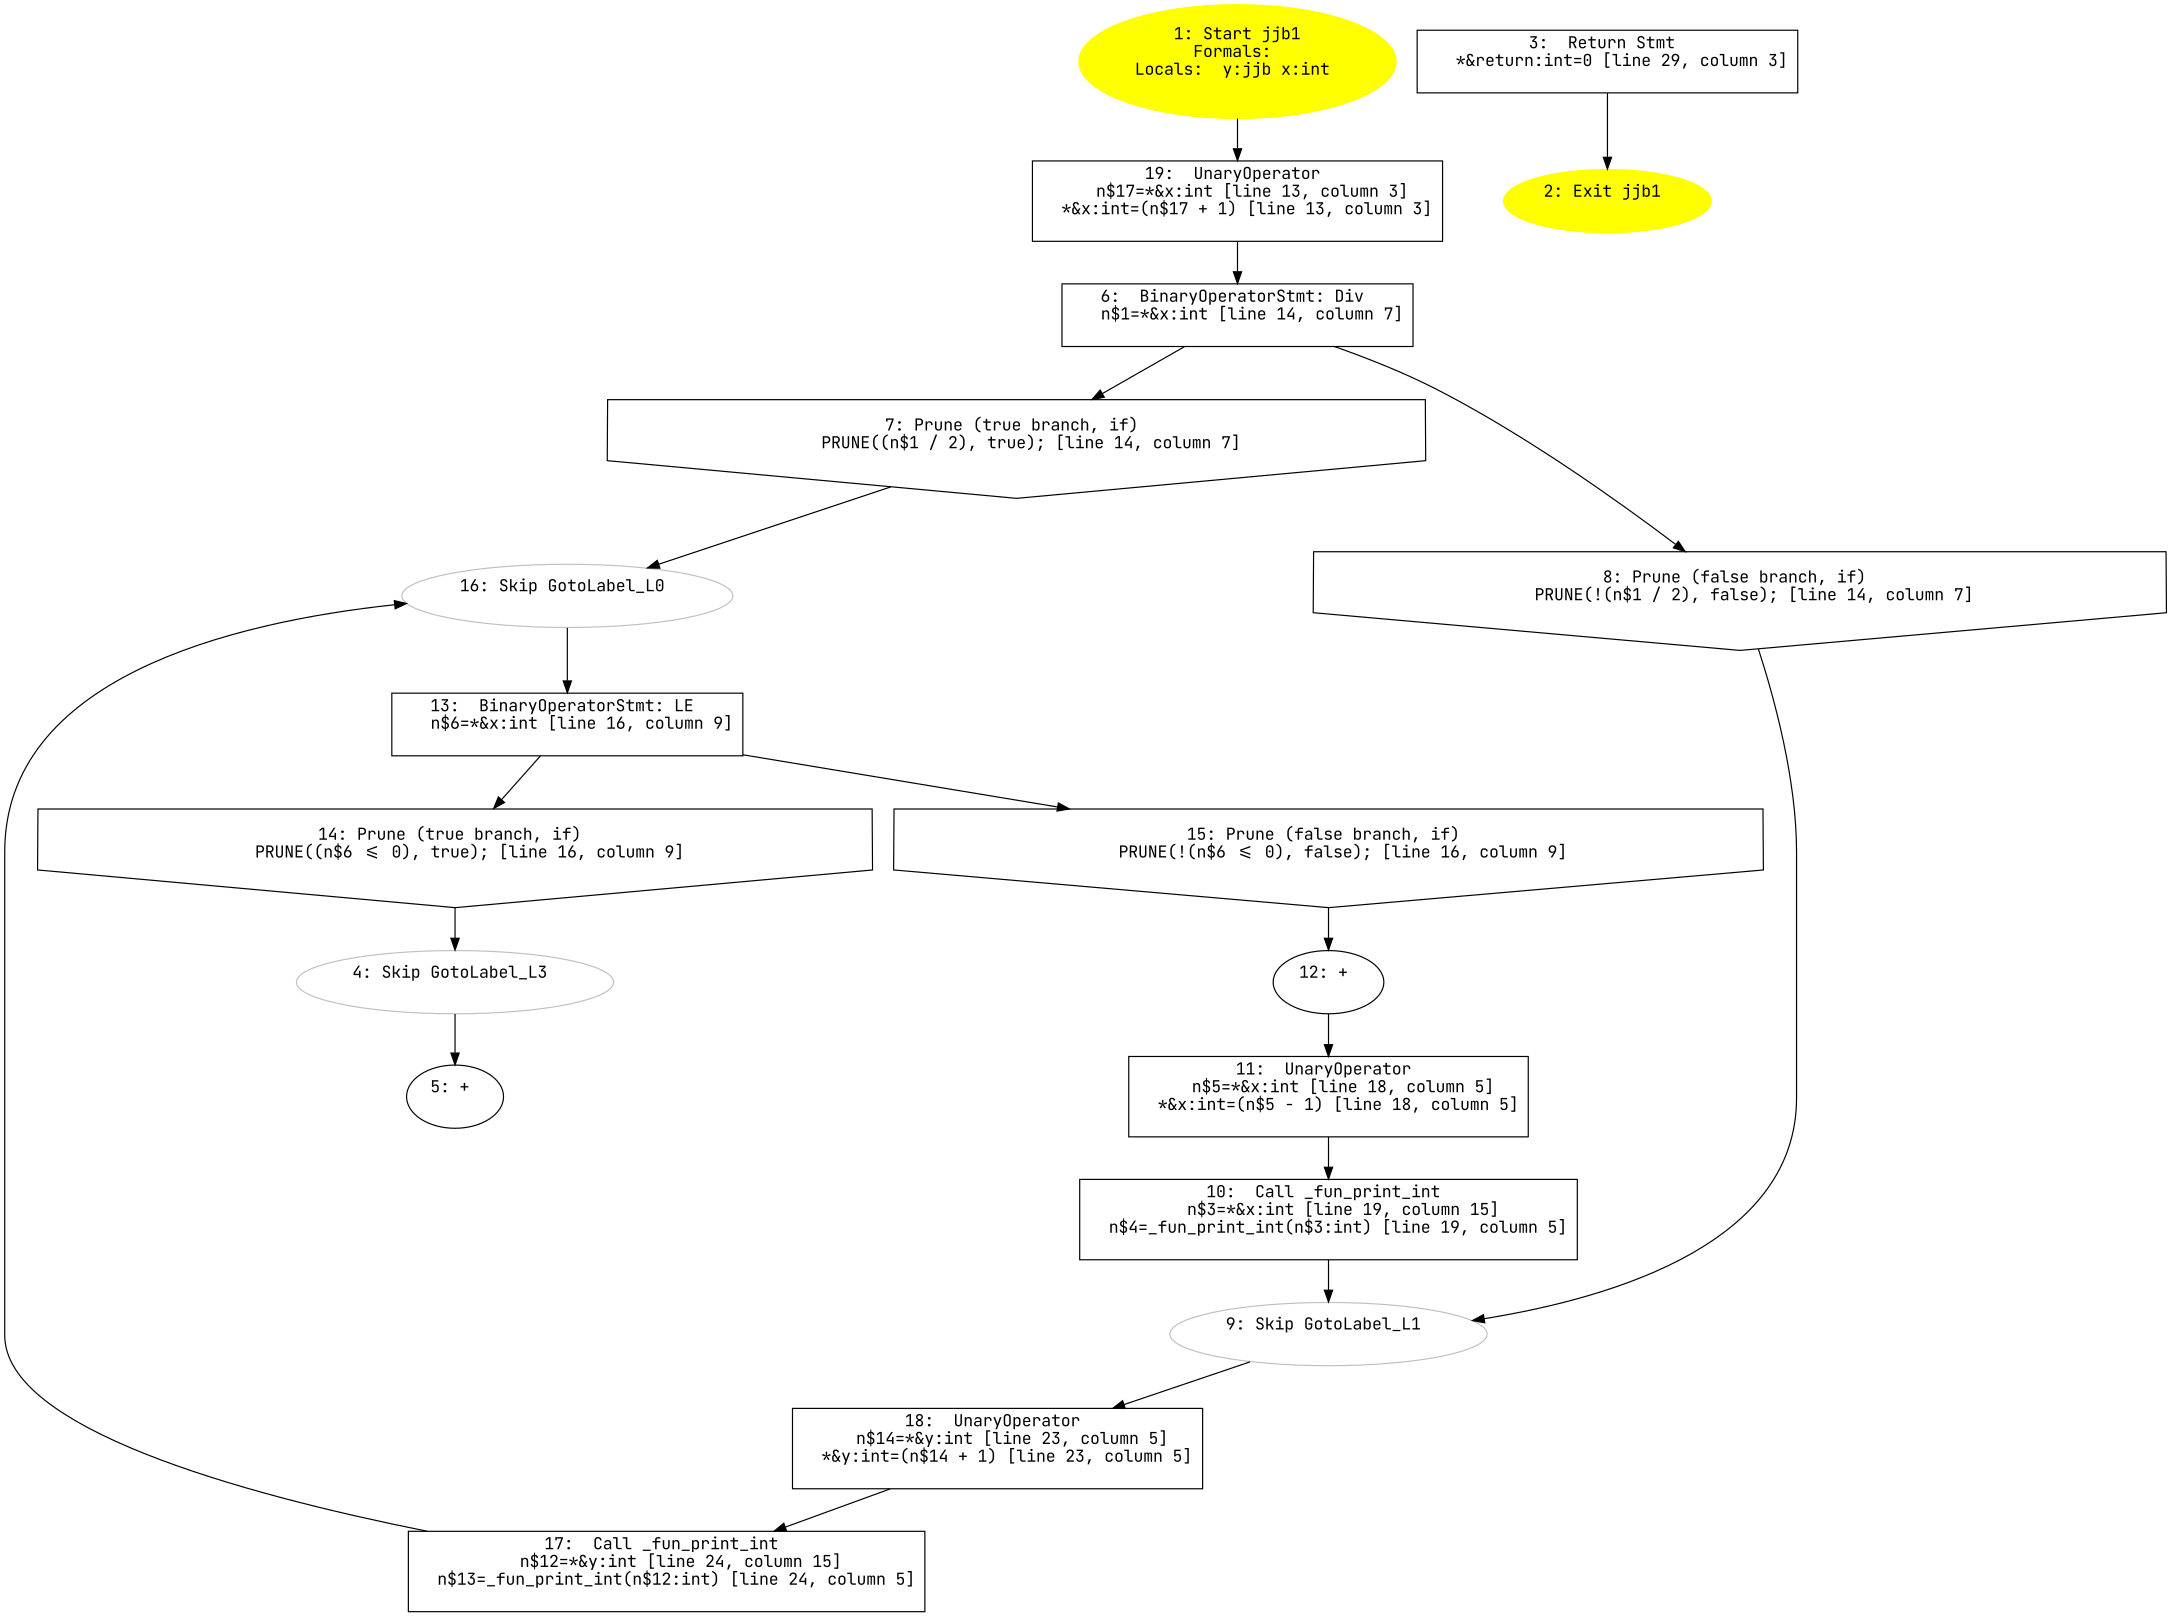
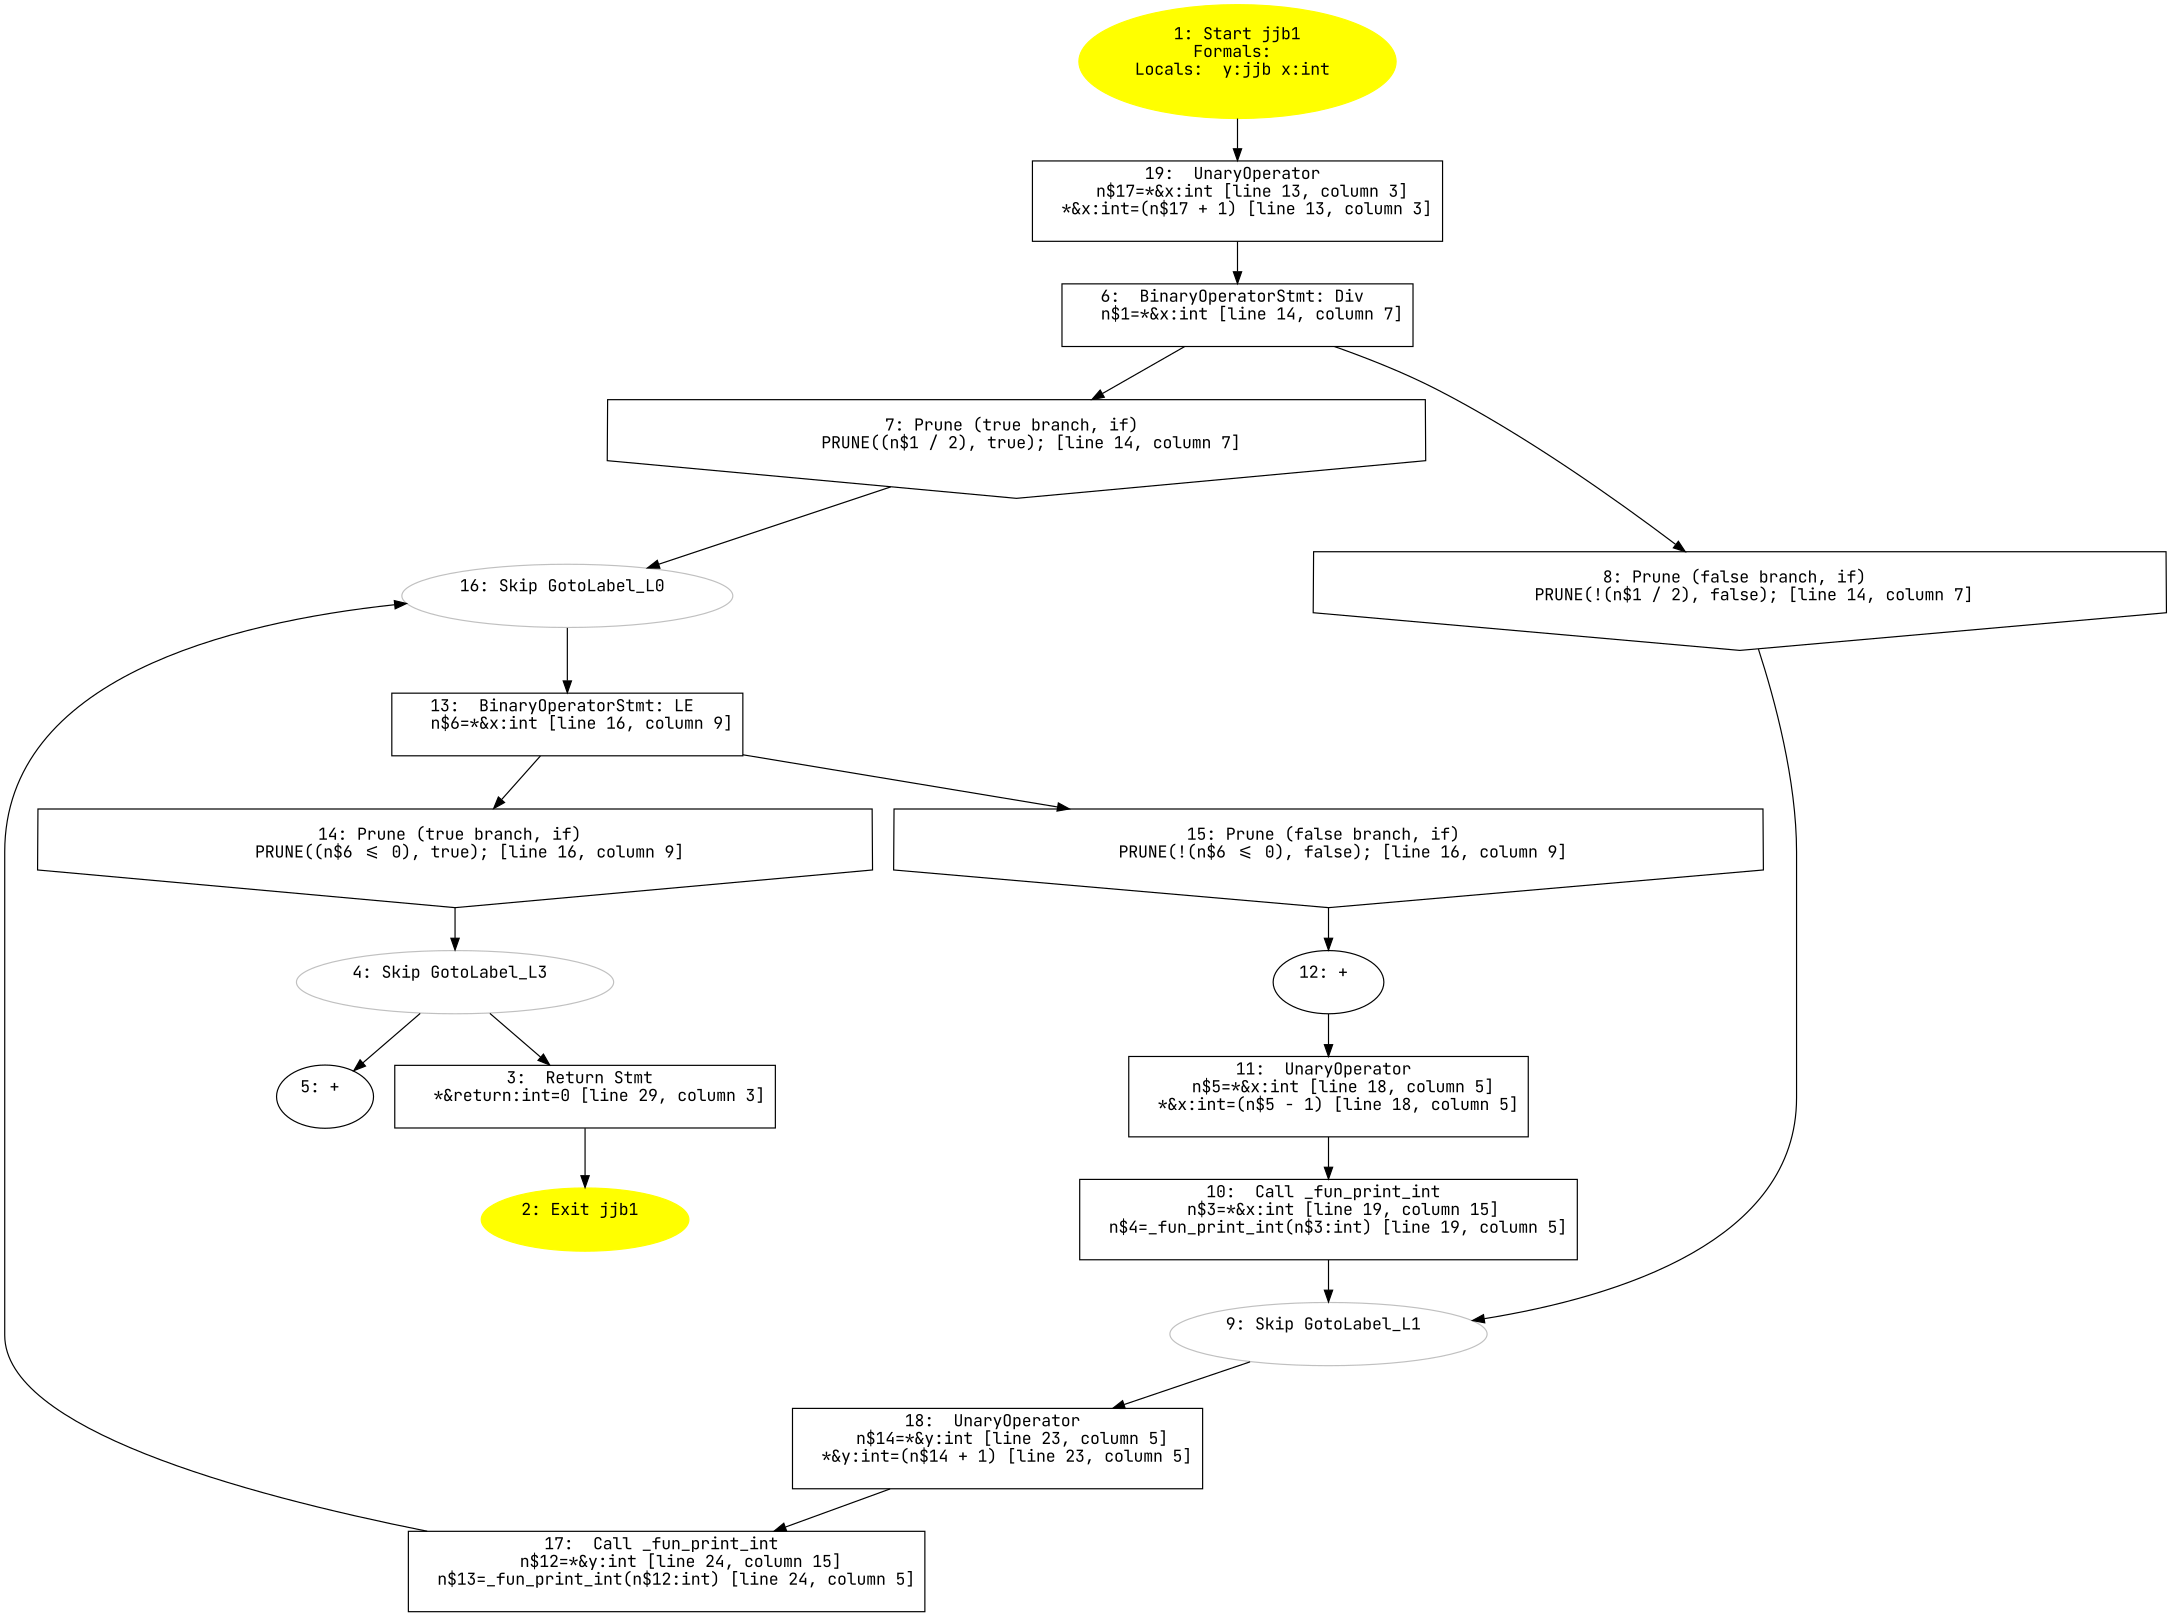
edge "4: Skip GotoLabel_L3" -> "3:  Return Stmt *&return:int=0 [line 29, column 3]": added
